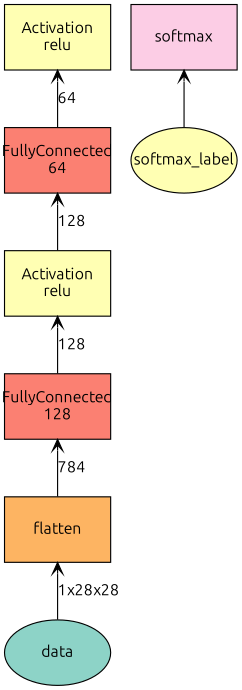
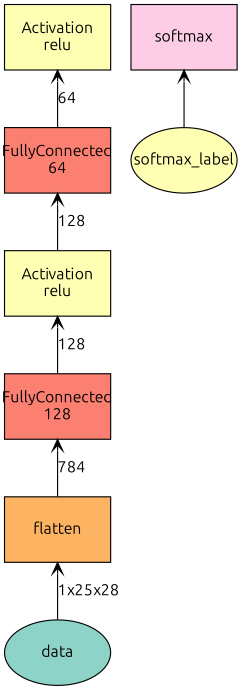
edge "data" -> "flatten": label "1x28x28" -> "1x25x28"
